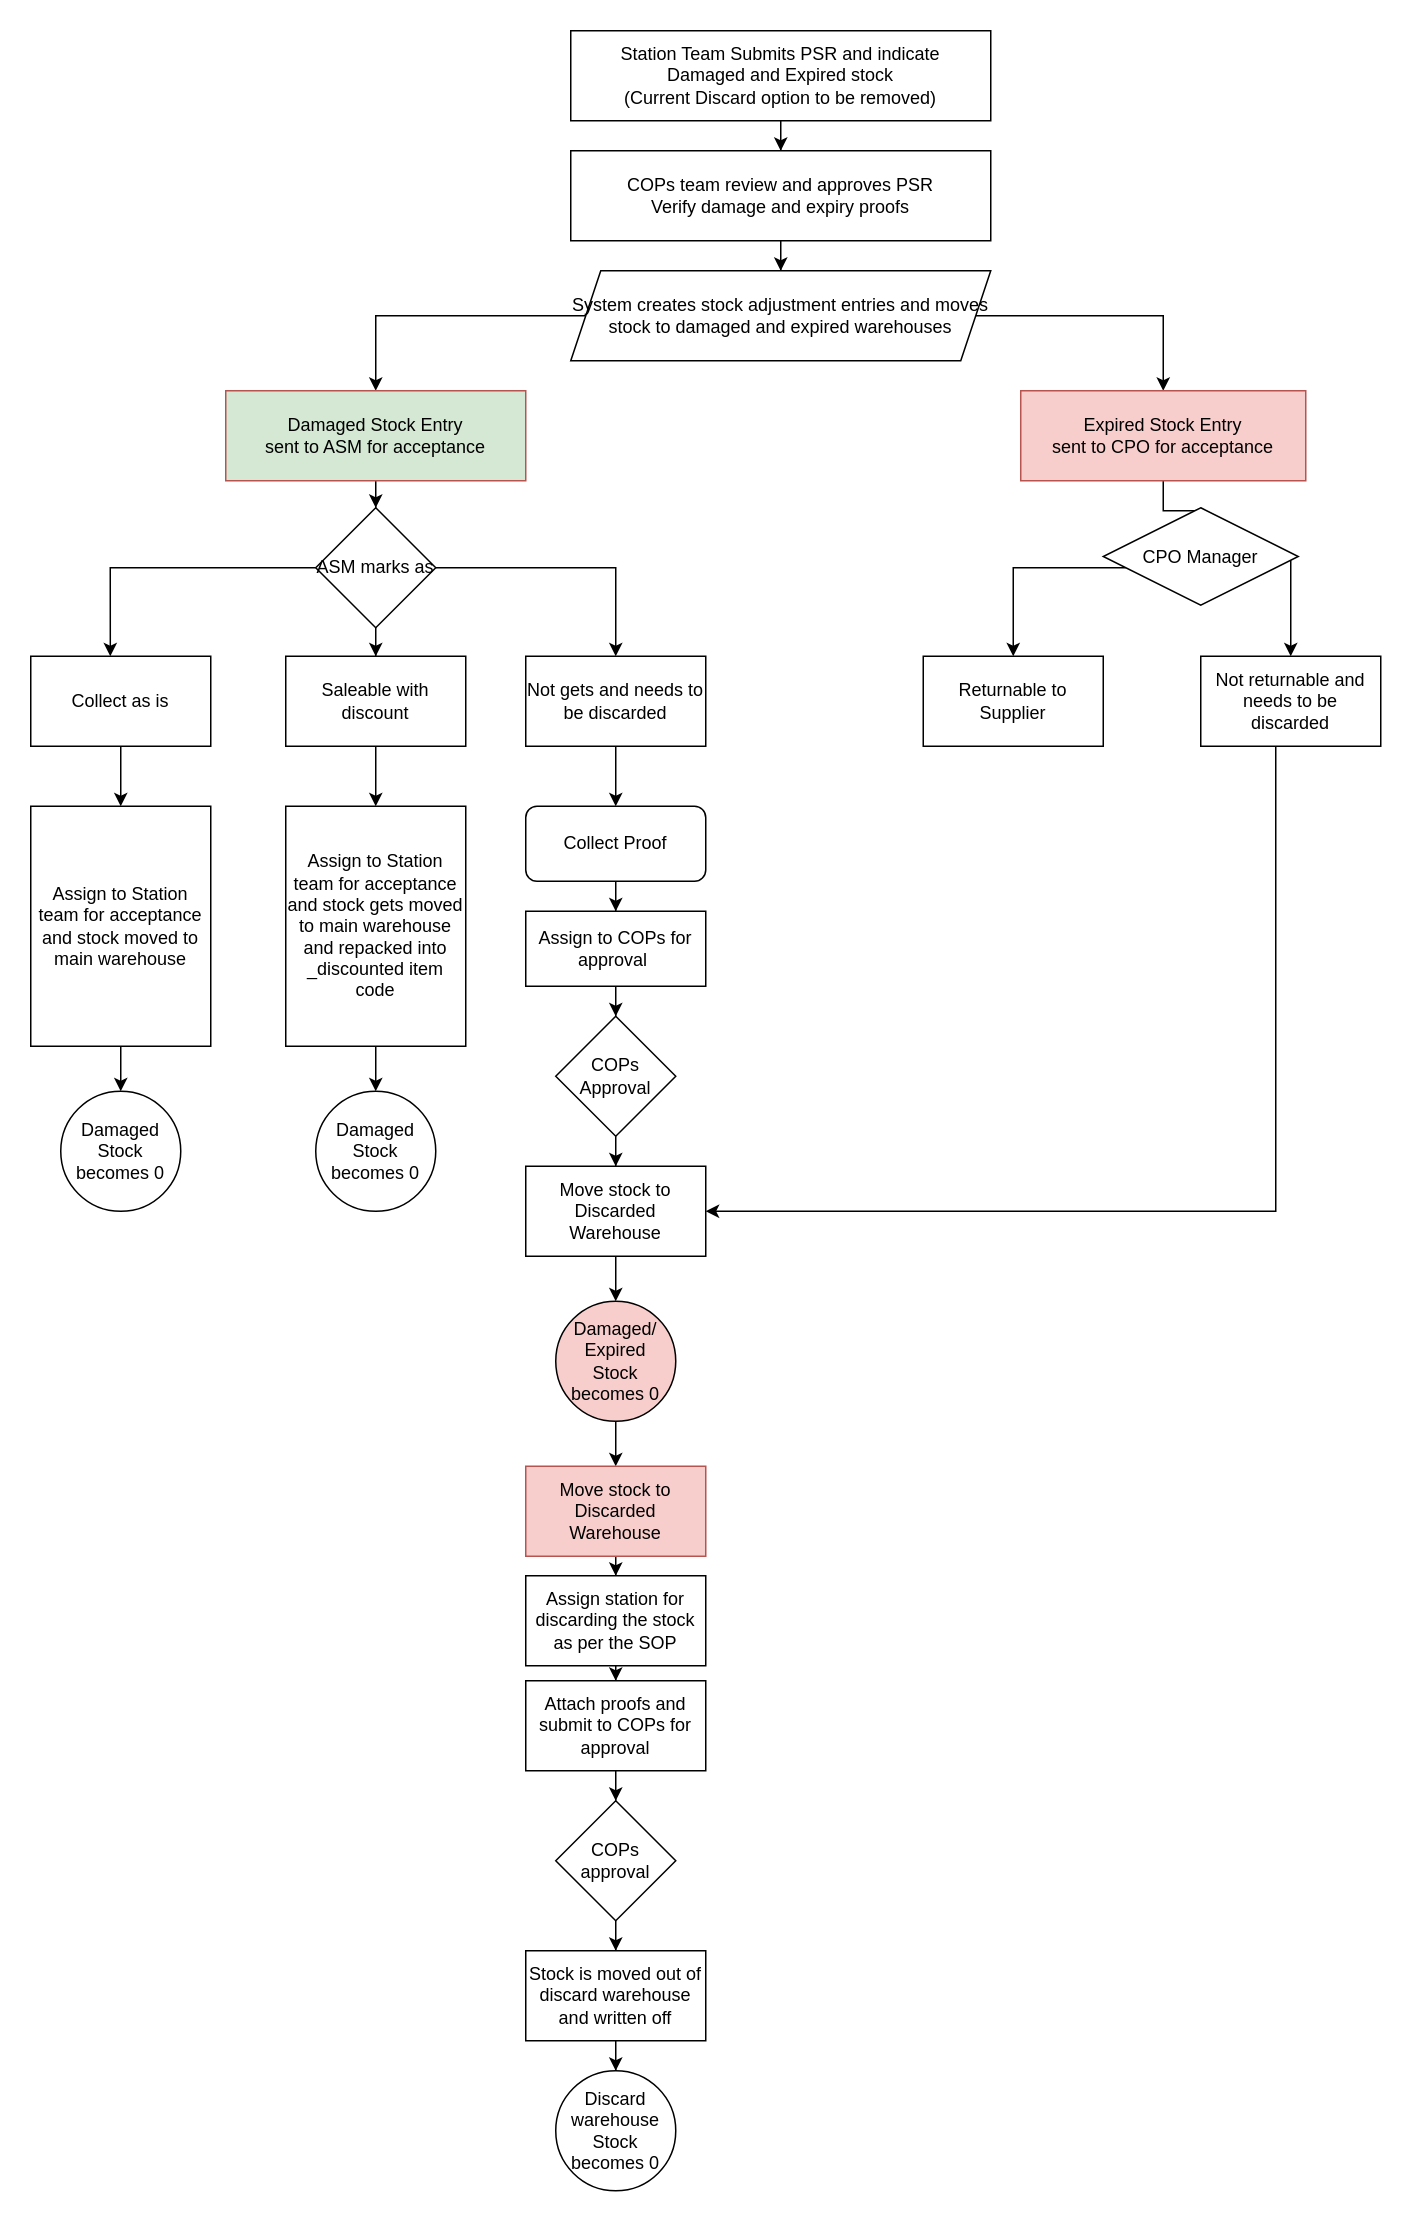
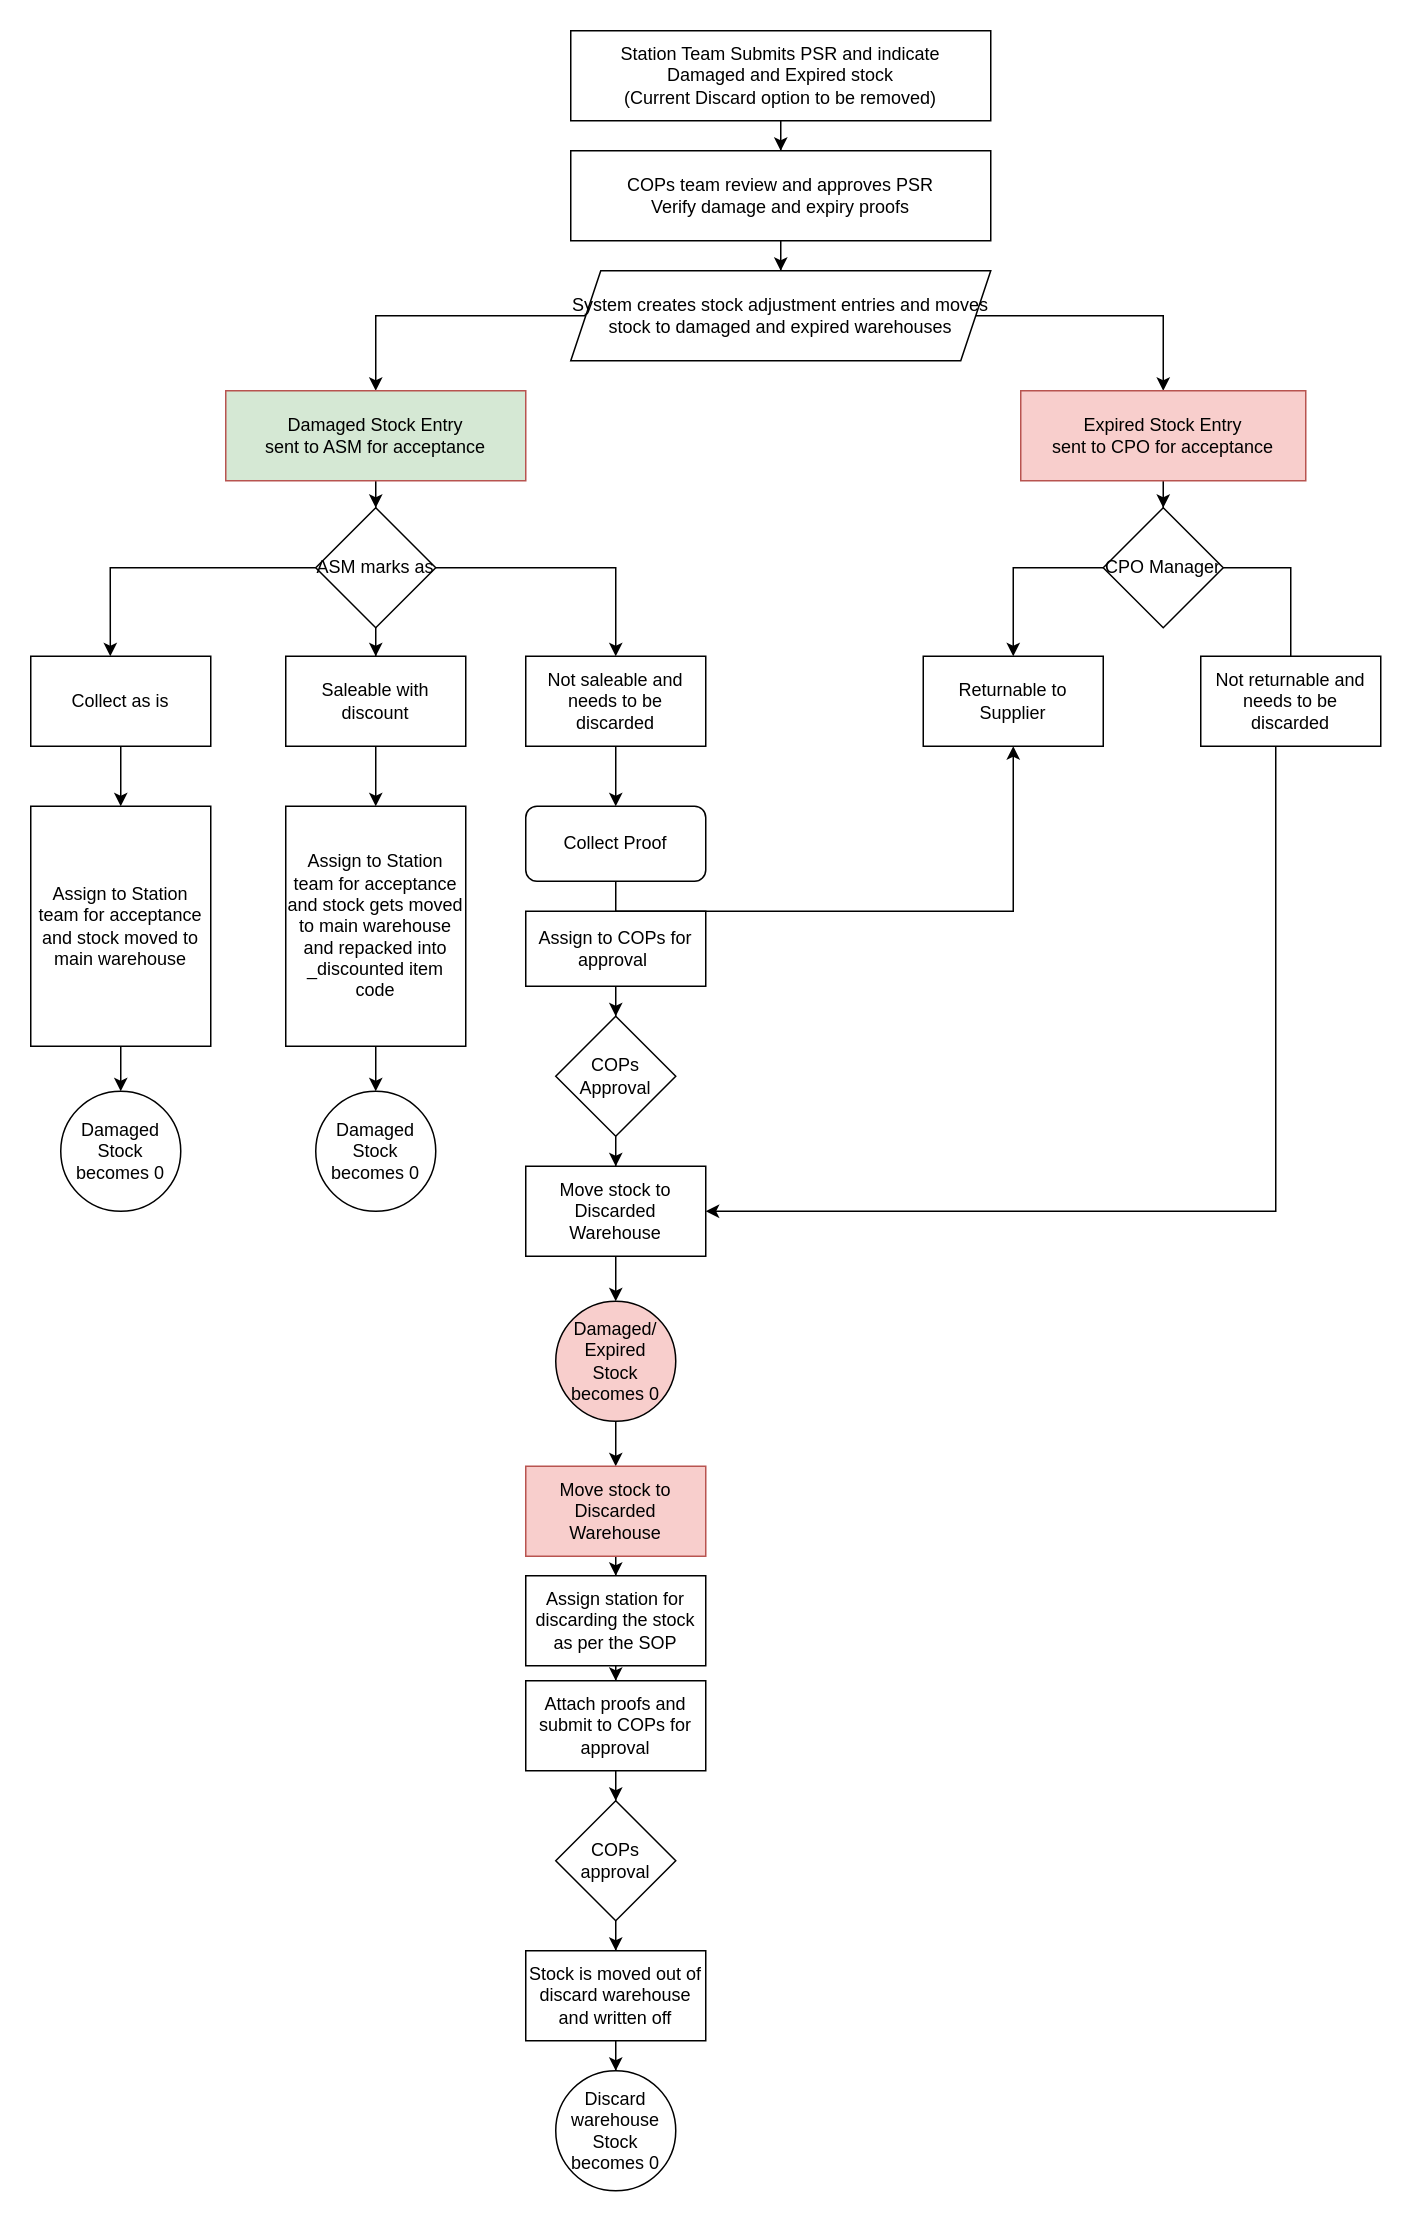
node "CPO Manager": size 195x98 -> 120x120
node "Not gets and needs to be discarded": label "Not gets and needs to be discarded" -> "Not saleable and needs to be discarded"
edge "Collect Proof" -> "Assign to COPs for approval": now "Collect Proof" -> "Returnable to Supplier"
